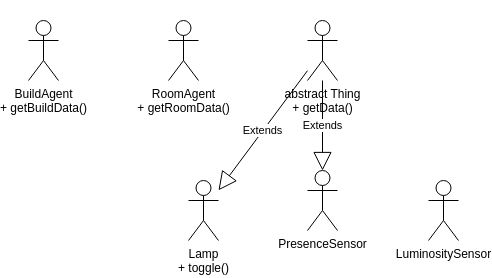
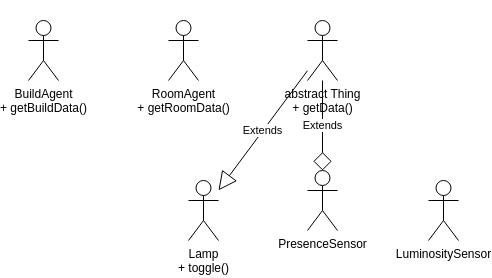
edge "abstract Thing + getData()" -> "PresenceSensor": arrowhead block -> diamond
